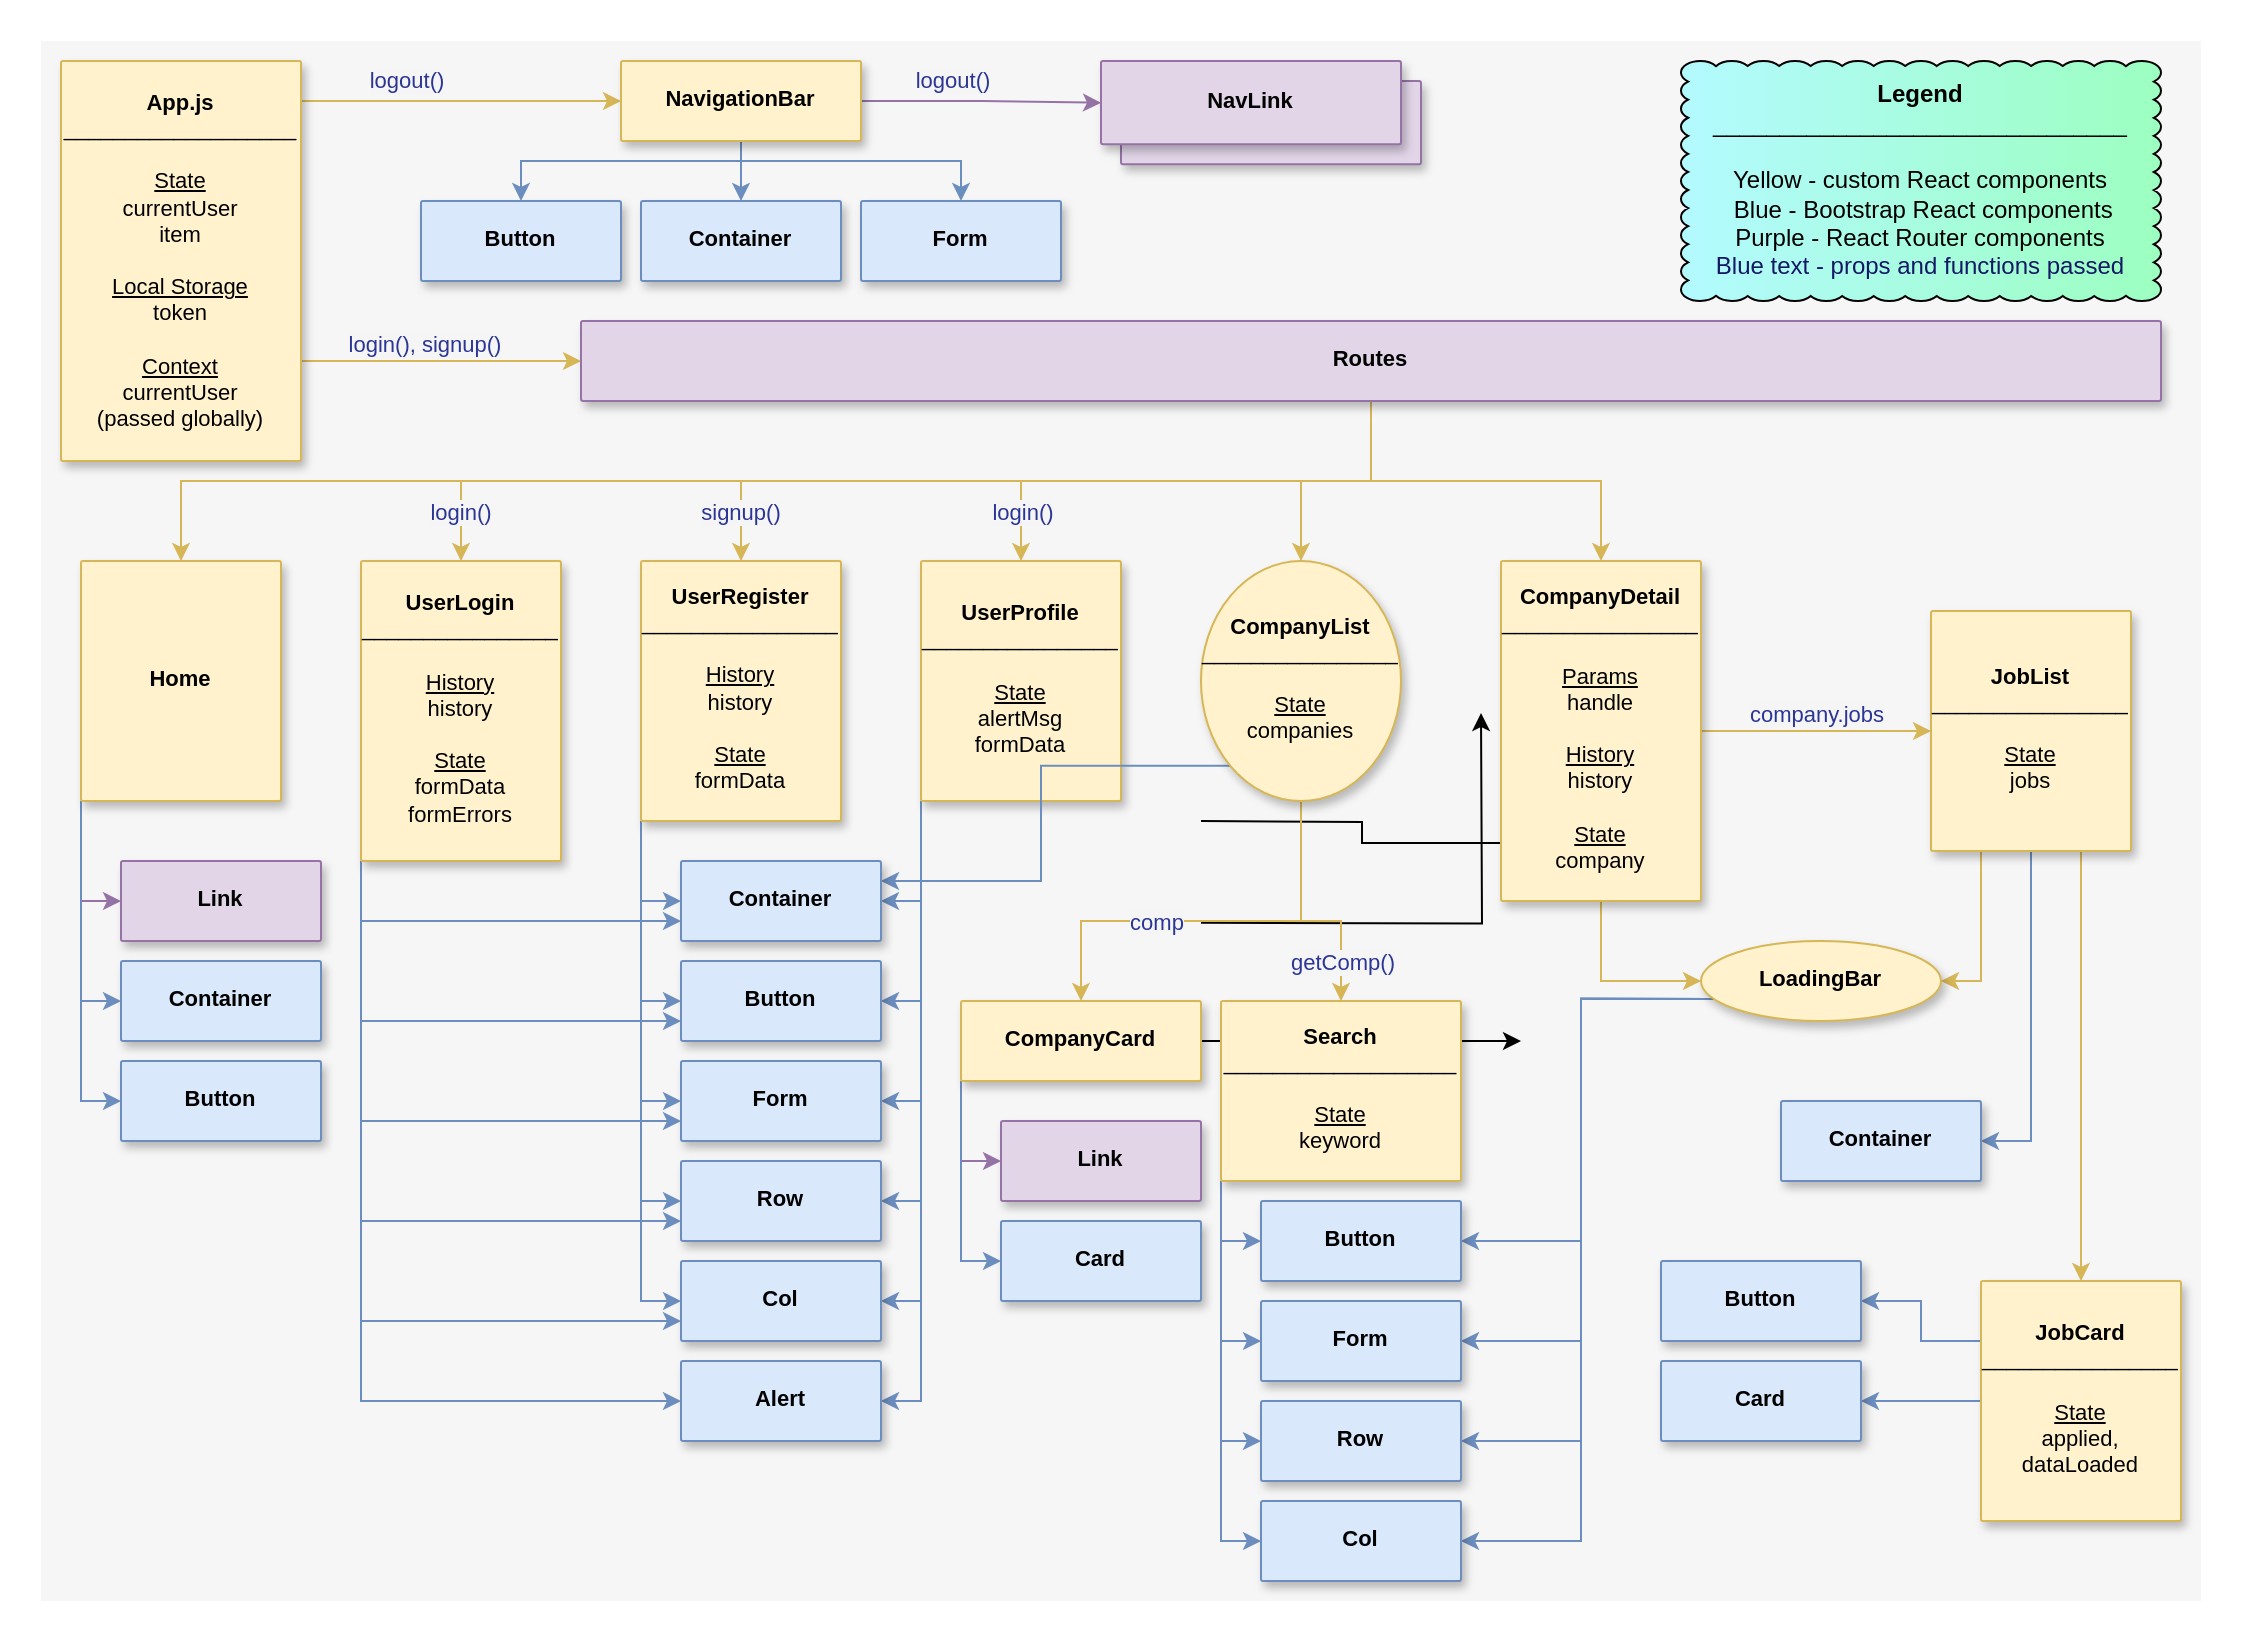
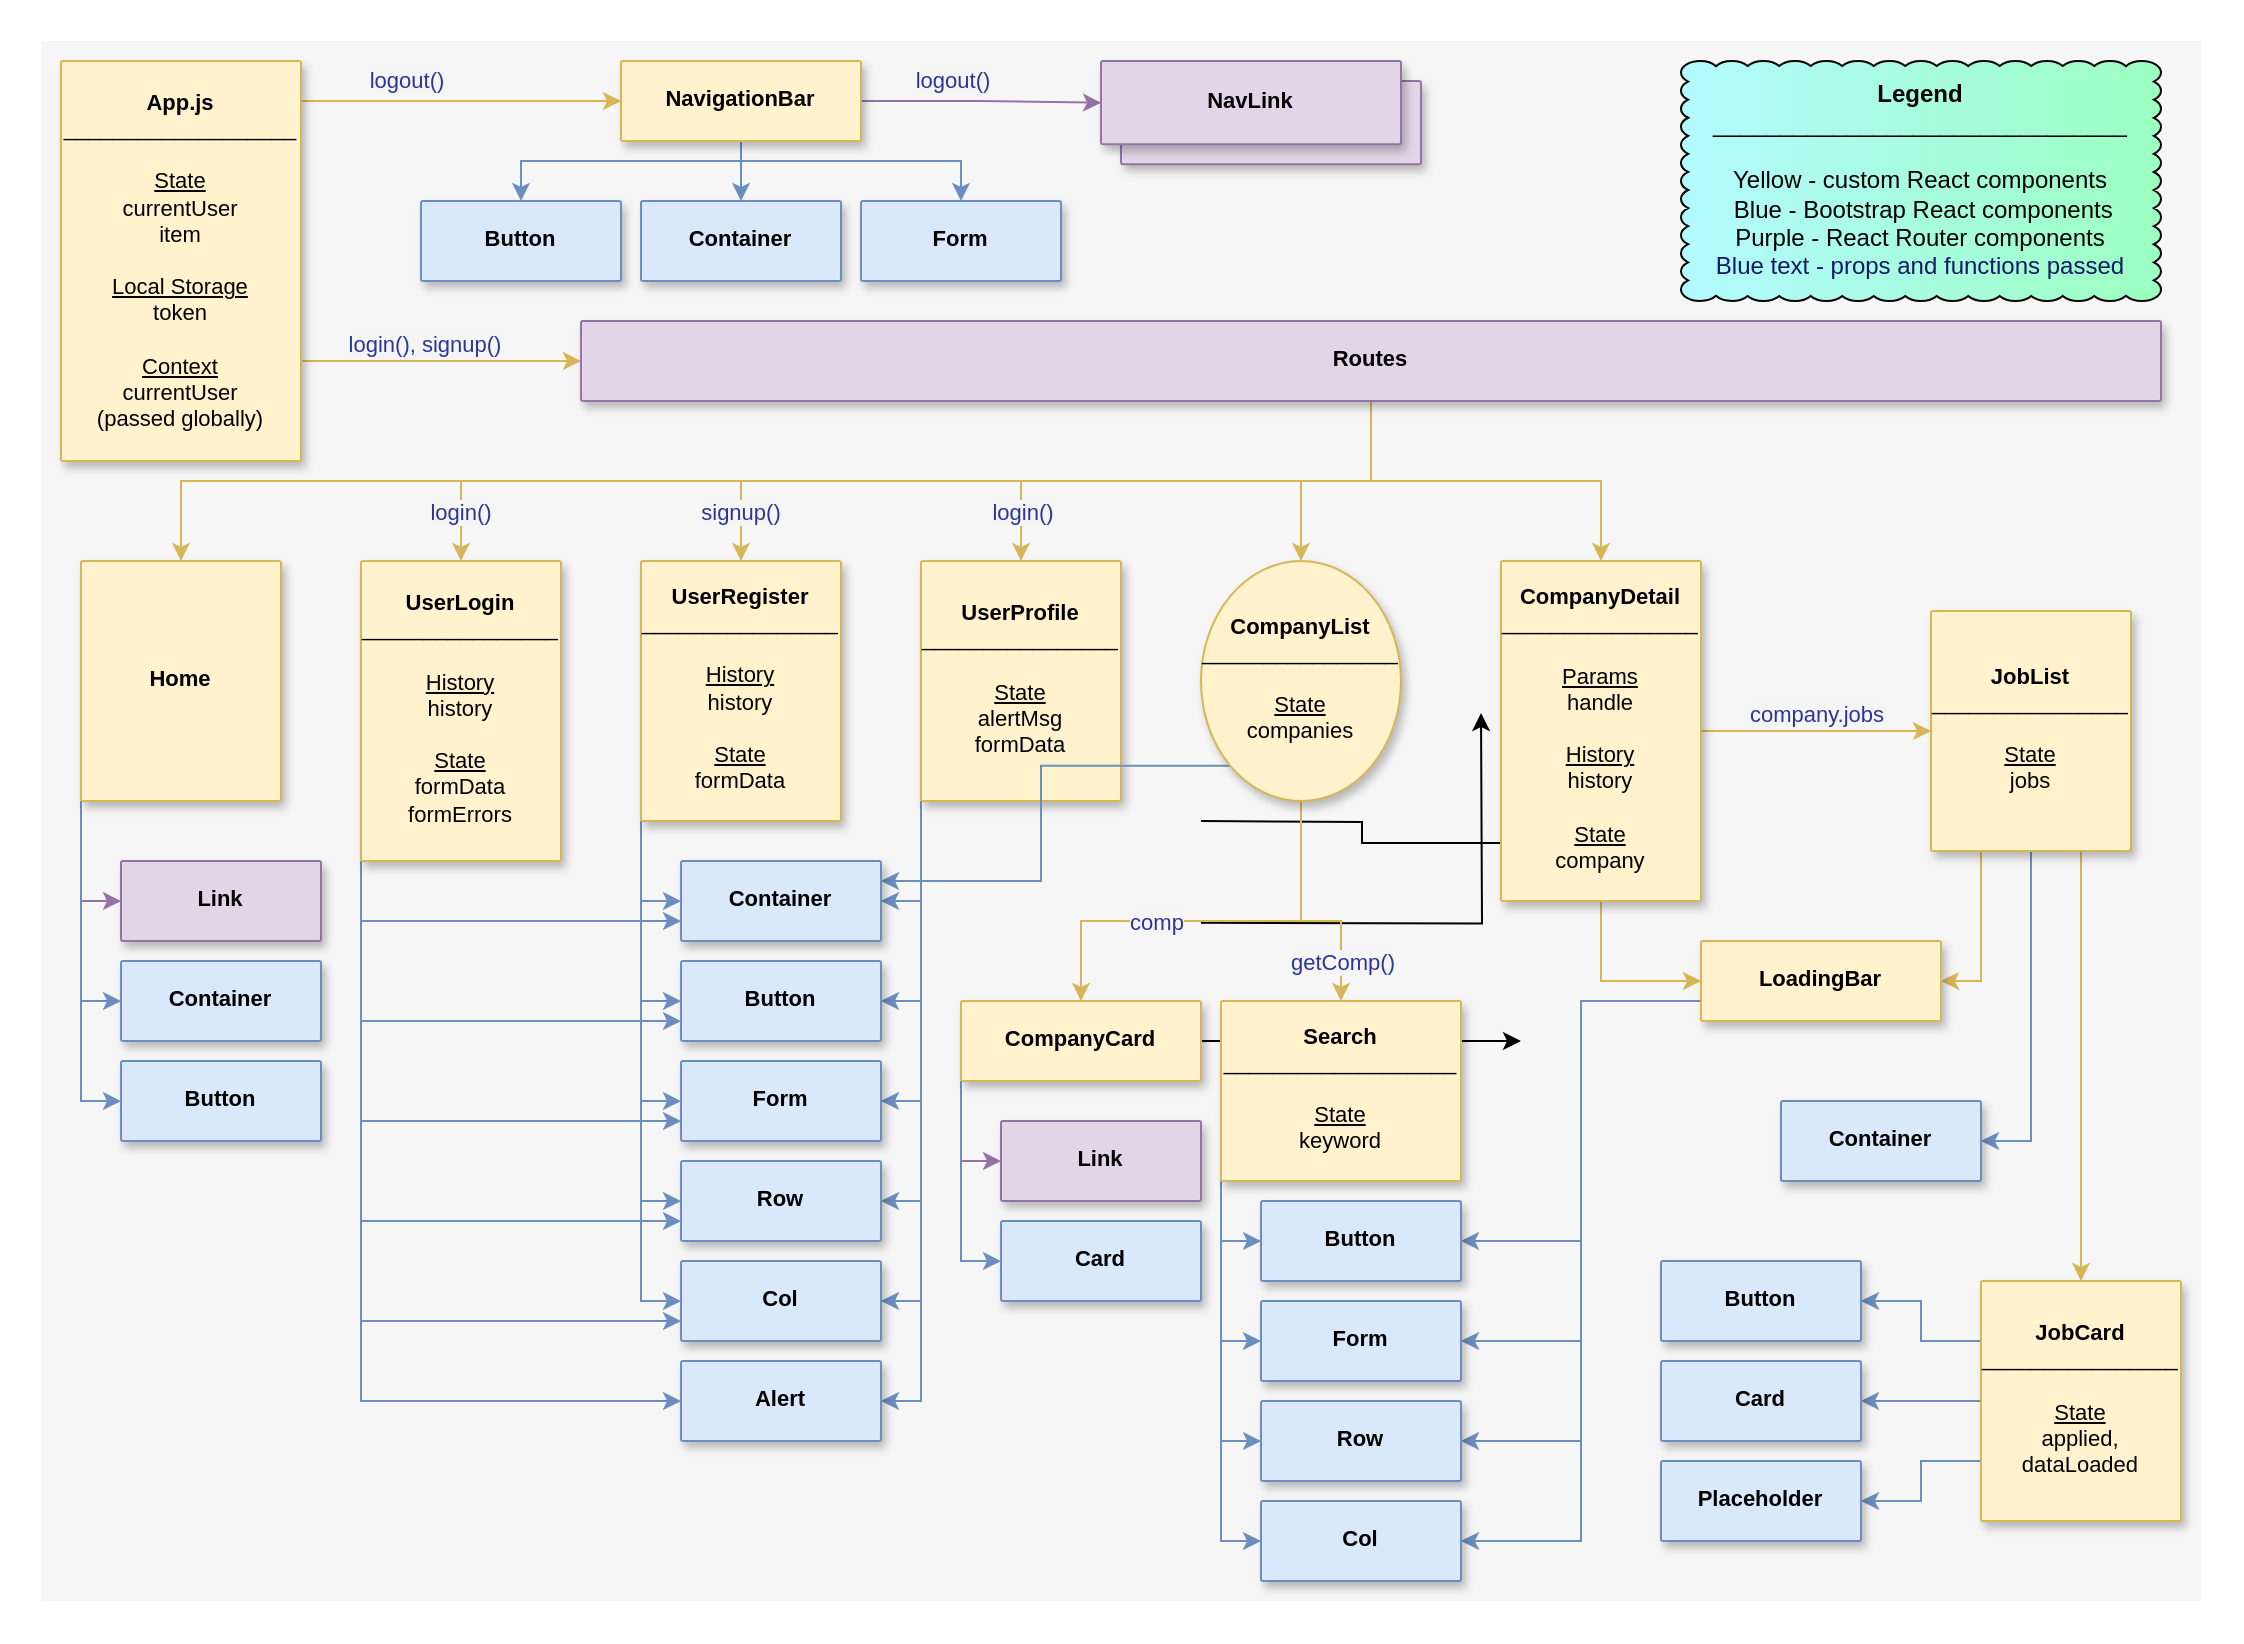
node "LoadingBar": shape ellipse -> rounded rectangle
edge "JobCard ________________ State applied, dataLoaded" -> "Placeholder": added
node "Placeholder": added
